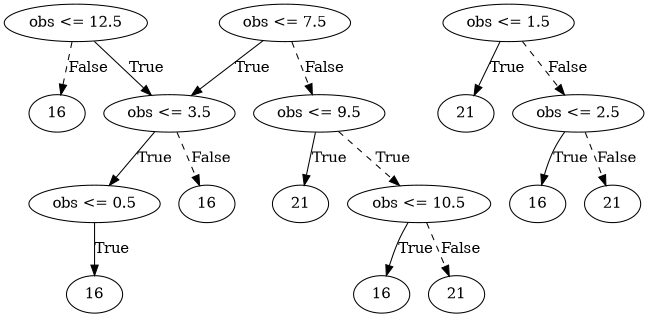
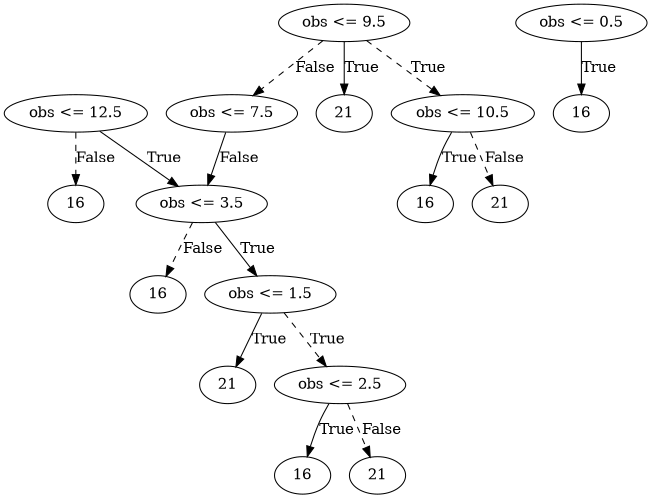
edge "obs <= 7.5" -> "obs <= 9.5": reversed
edge "obs <= 7.5" -> "obs <= 3.5": label "True" -> "False"
edge "obs <= 1.5" -> "obs <= 2.5": label "False" -> "True"
edge "obs <= 3.5" -> "obs <= 0.5": now "obs <= 3.5" -> "obs <= 1.5"
